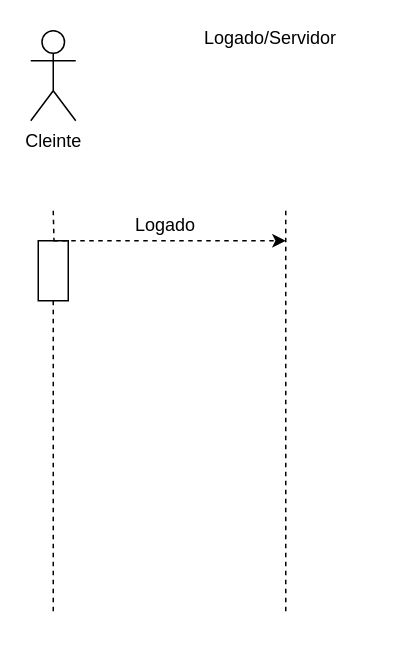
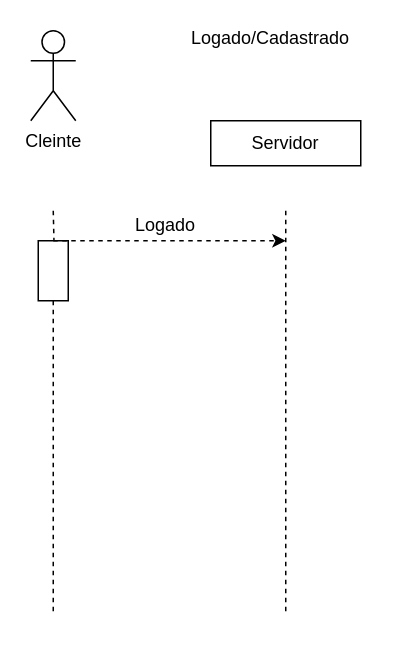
node "Logado/Servidor": label "Logado/Servidor" -> "Logado/Cadastrado"
node "Servidor": added
